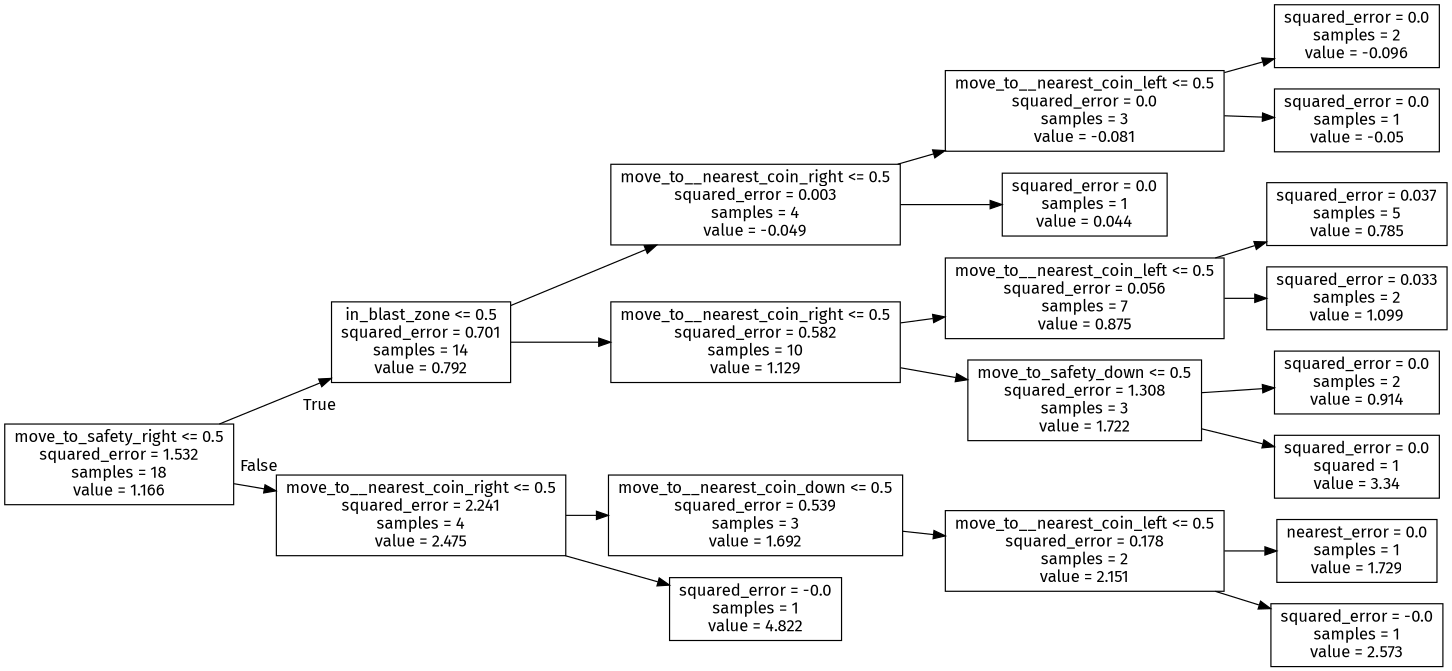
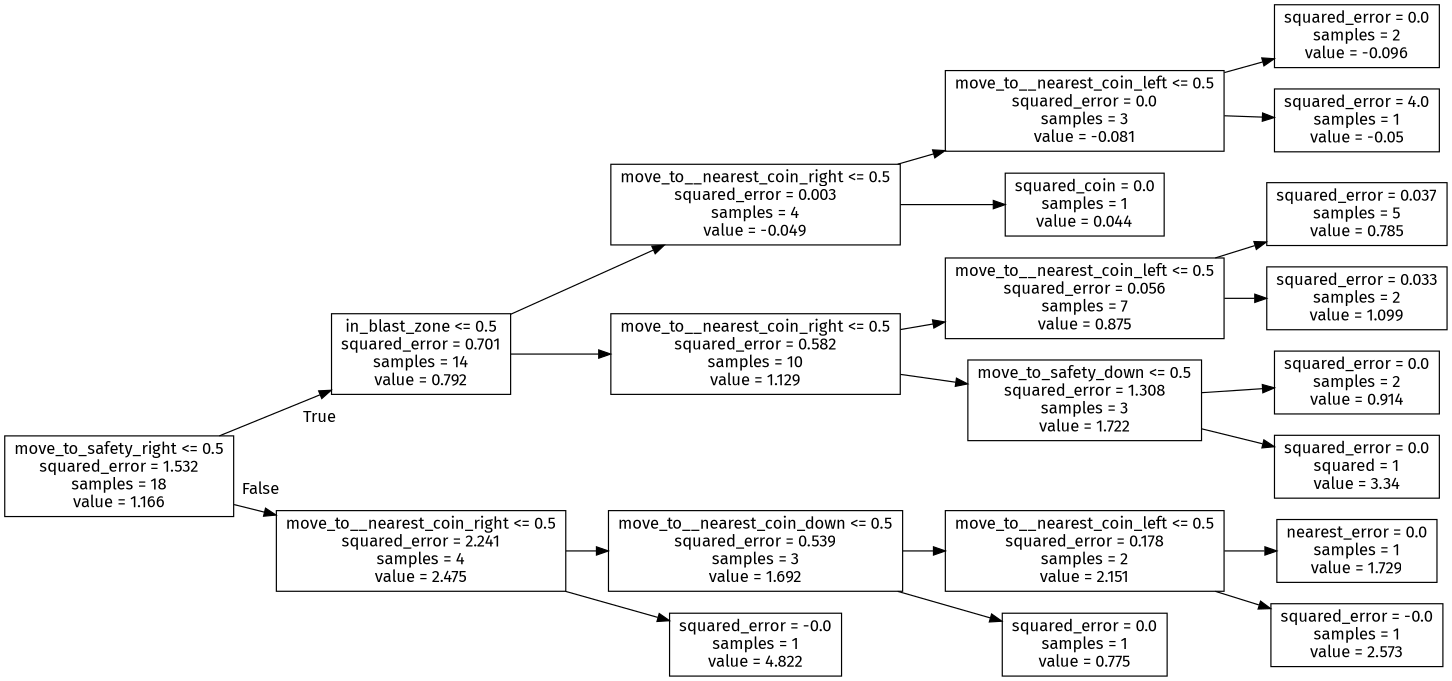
node "squared_error = 0.0 samples = 1 value = -0.05": label "squared_error = 0.0 samples = 1 value = -0.05" -> "squared_error = 4.0 samples = 1 value = -0.05"
node "squared_error = 0.0 samples = 1 value = 0.044": label "squared_error = 0.0 samples = 1 value = 0.044" -> "squared_coin = 0.0 samples = 1 value = 0.044"
node "squared_error = 0.0 samples = 1 value = 0.775": added
